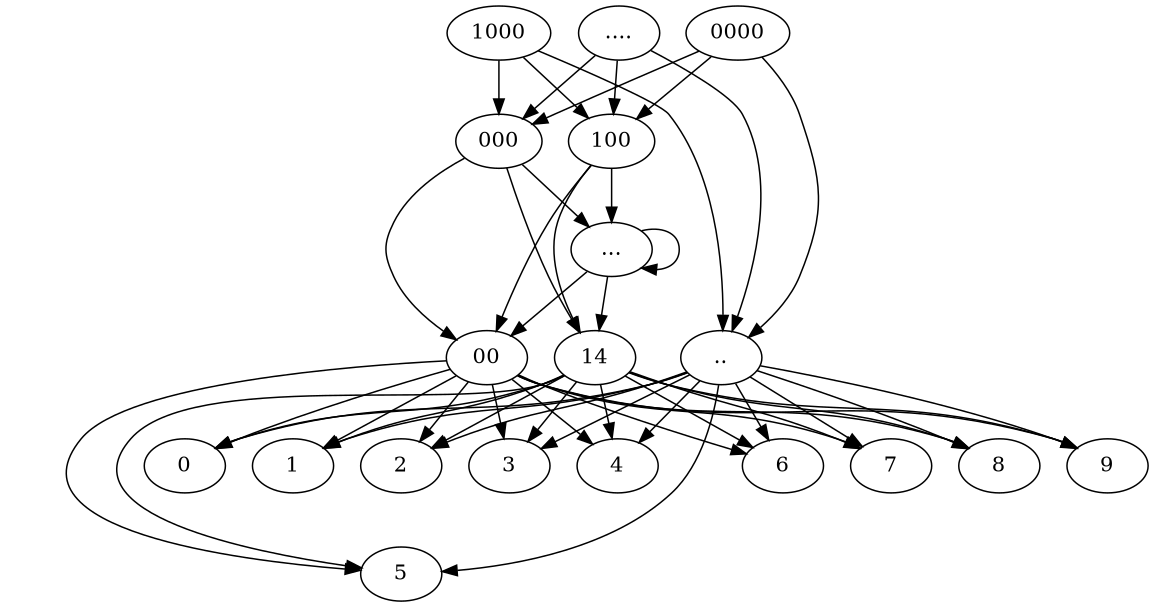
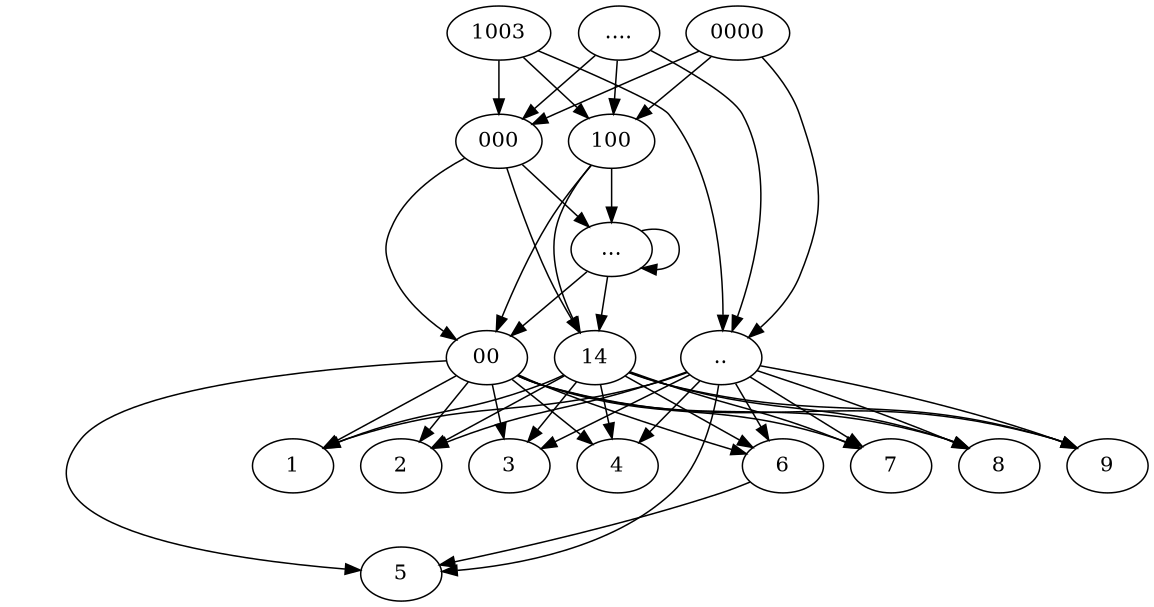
node "1000": label "1000" -> "1003"
edge "14" -> "5": now "6" -> "5"
node "0": removed
